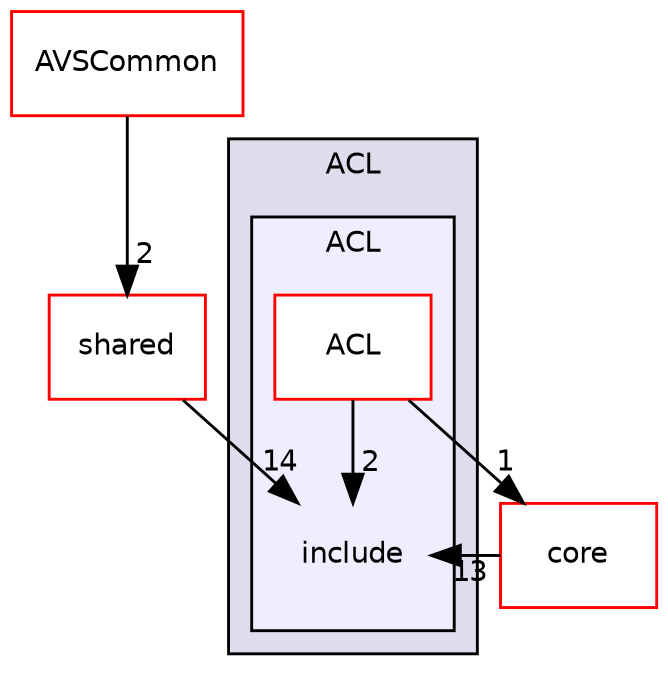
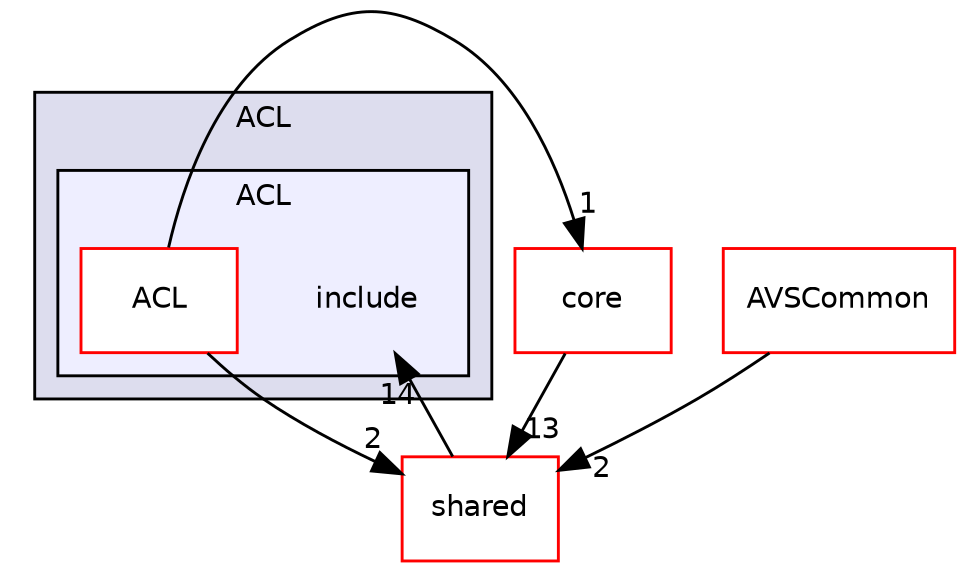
edge "ACL" -> "include": now "ACL" -> "shared"
edge "core" -> "include": now "core" -> "shared"
